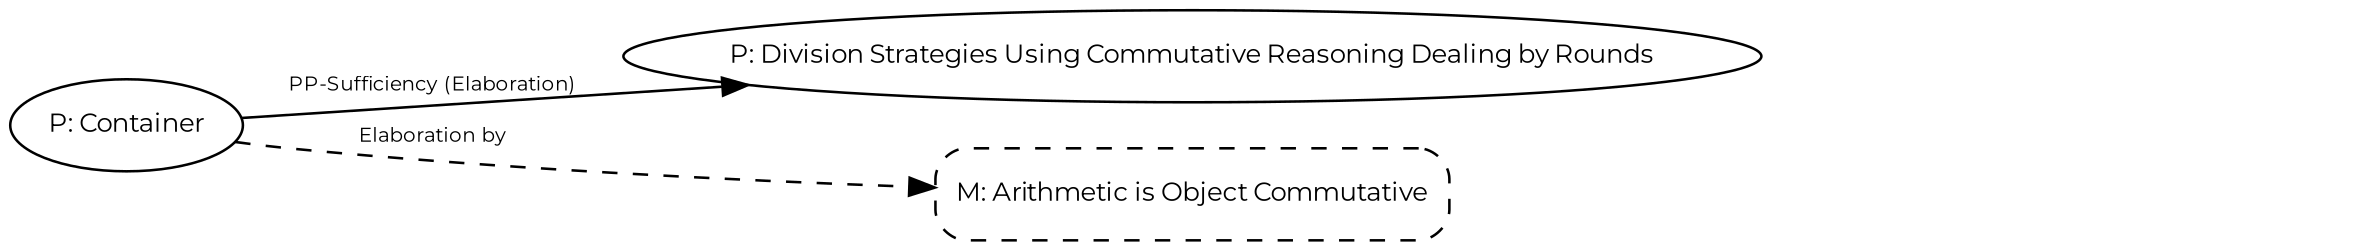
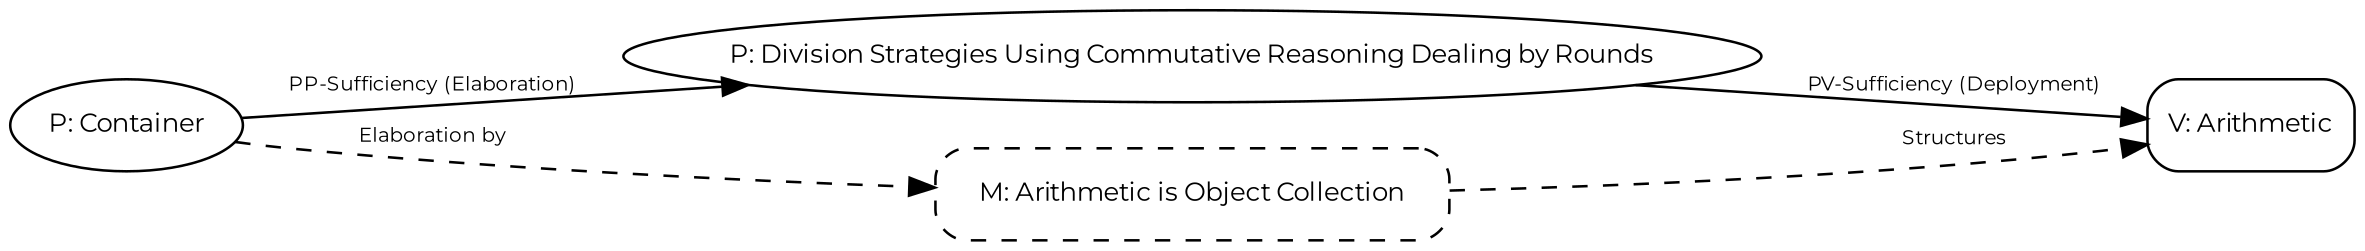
node "V: Arithmetic": added
node "M: Arithmetic is Object Commutative": label "M: Arithmetic is Object Commutative" -> "M: Arithmetic is Object Collection"
